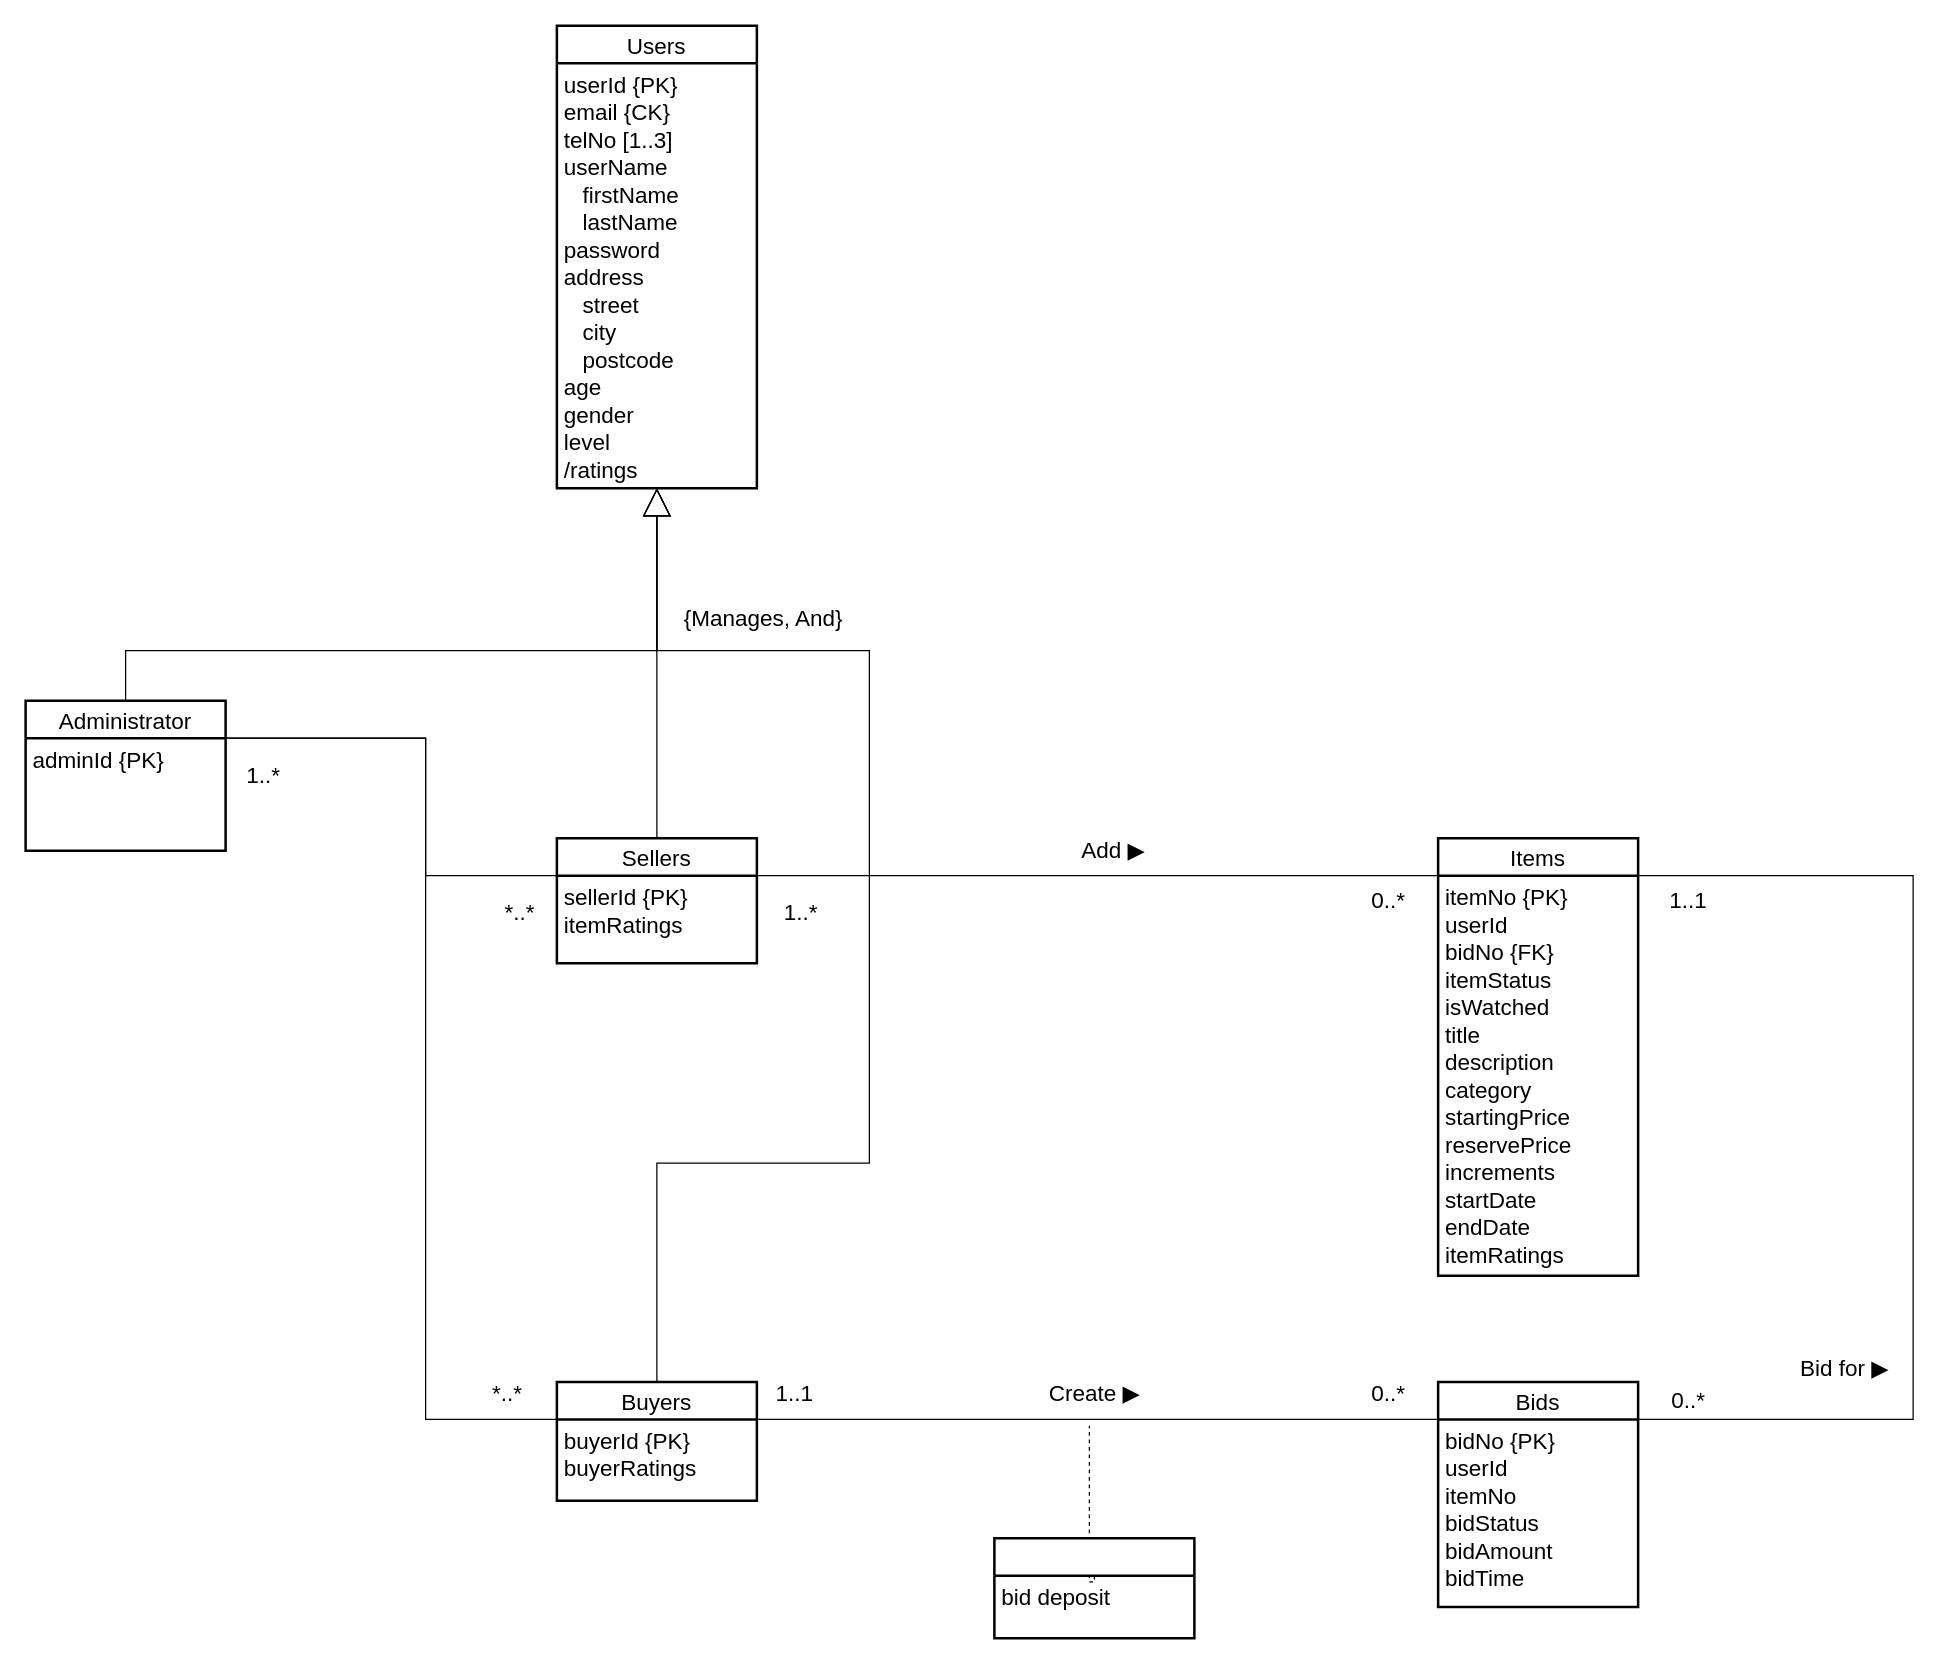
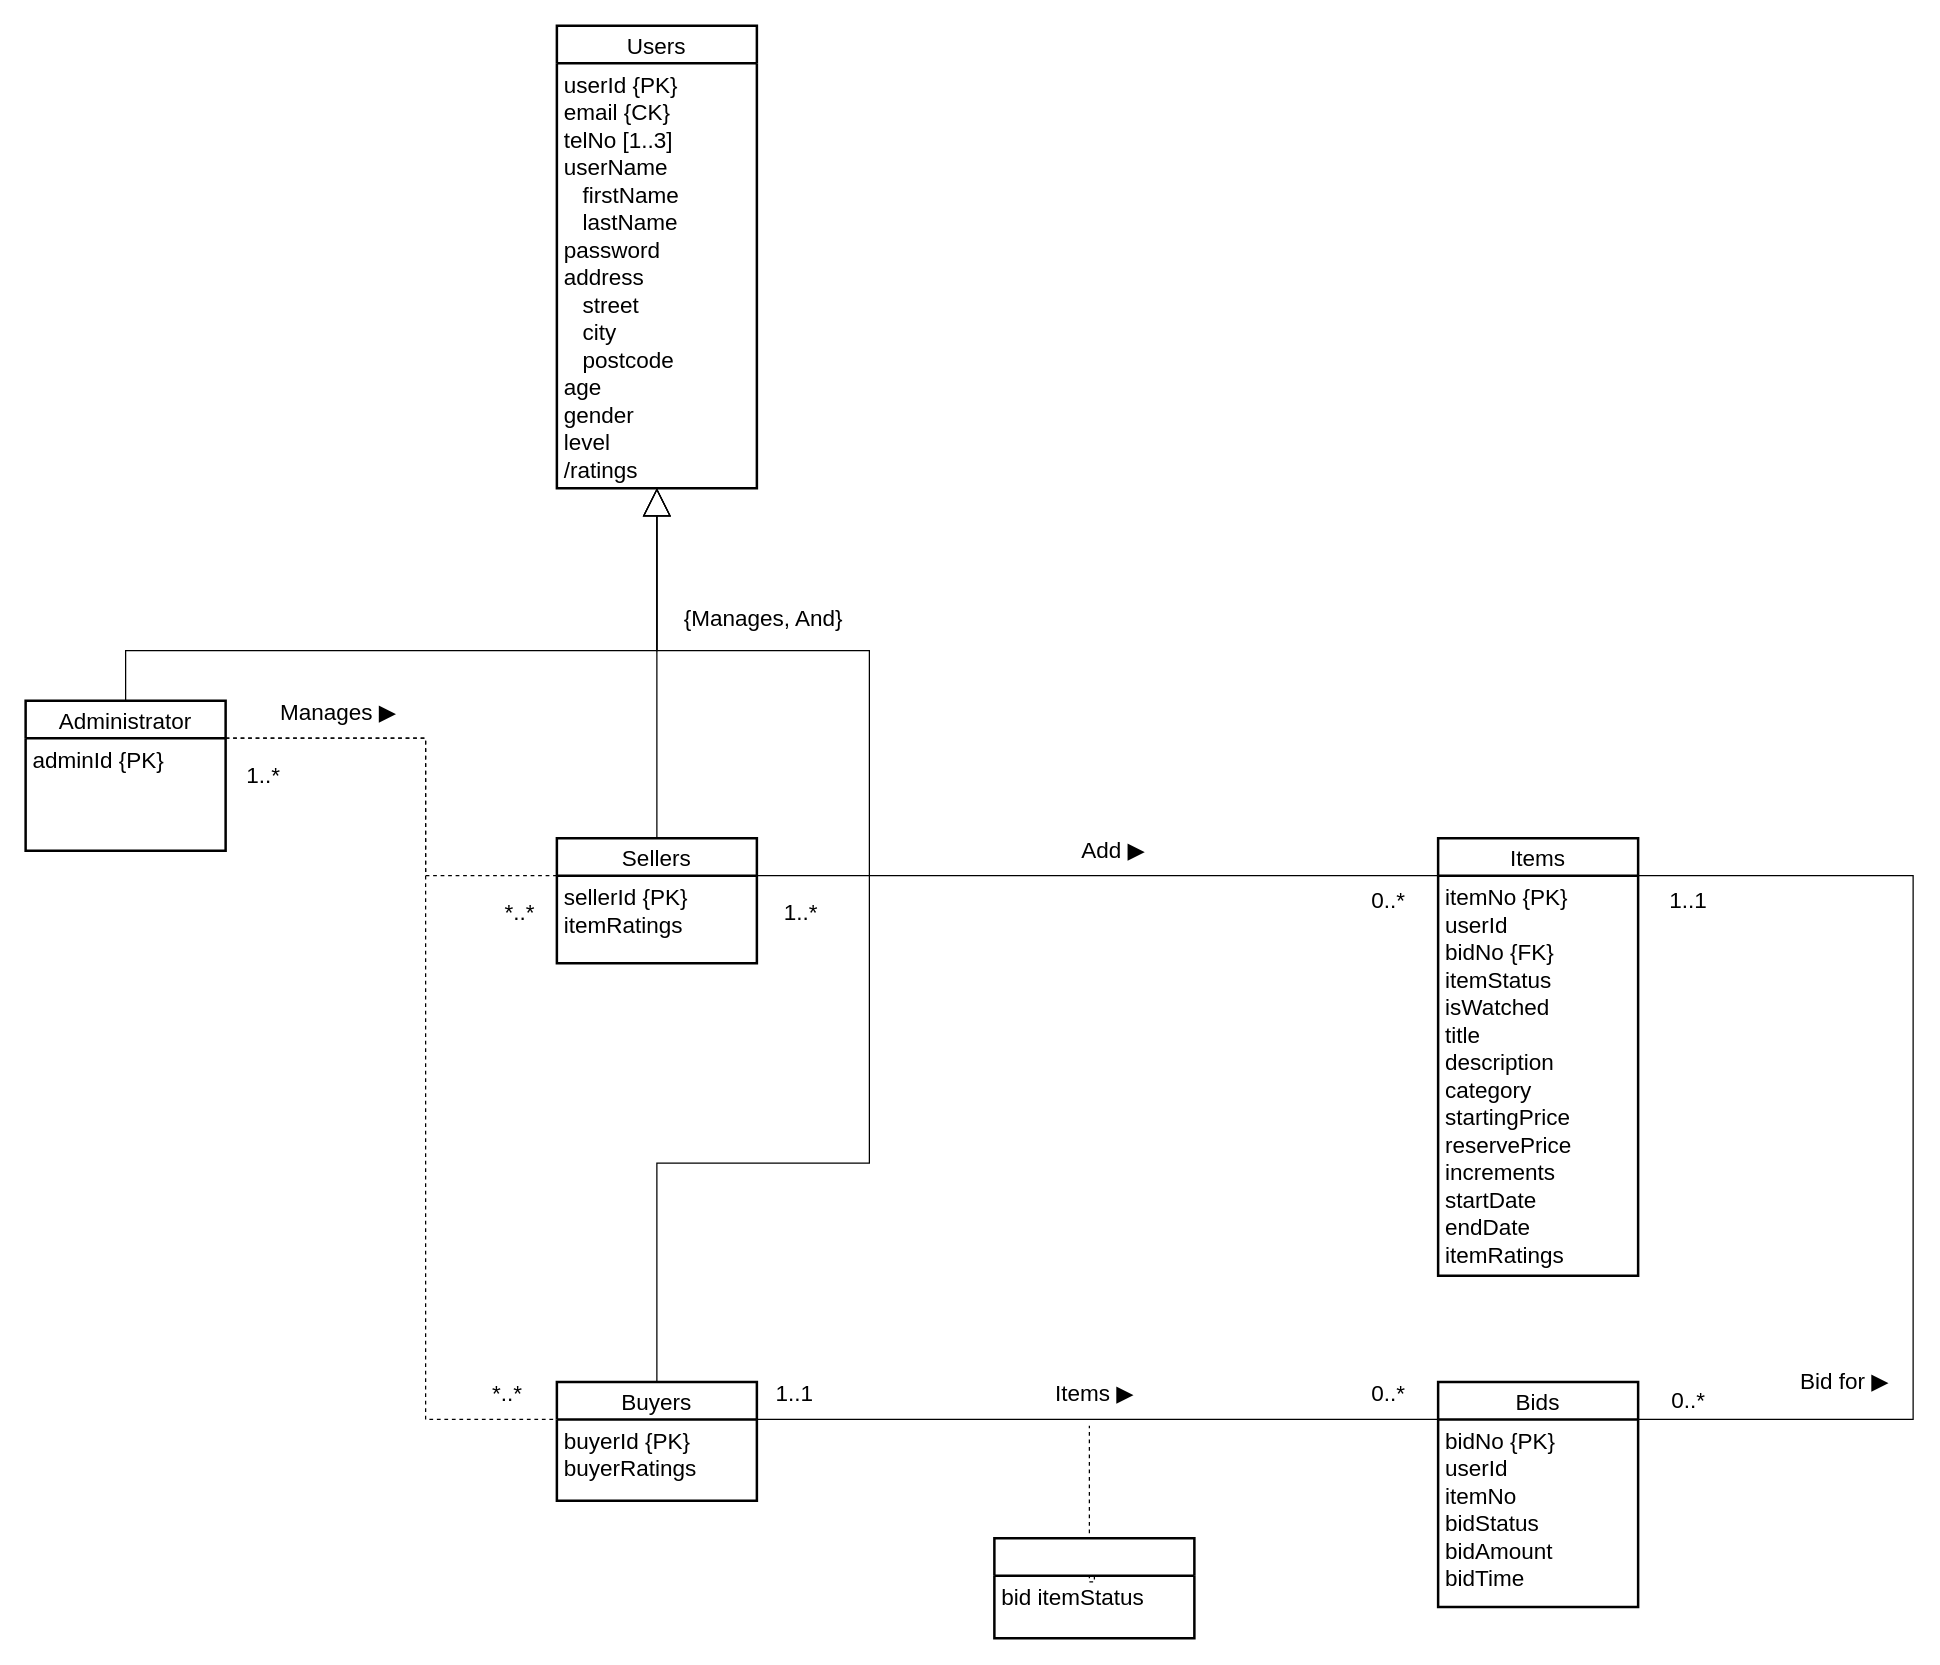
node "Manages ▶": added
edge "adminId {PK}" -- "sellerId {PK} itemRatings": style solid -> dashed
edge "adminId {PK}" -- "buyerId {PK} buyerRatings": style solid -> dashed
node "Bid for ▶": moved (1844, 1369) -> (1844, 1382)
node "Create ▶": label "Create ▶" -> "Items ▶"
node "bid deposit": label "bid deposit" -> "bid itemStatus"
